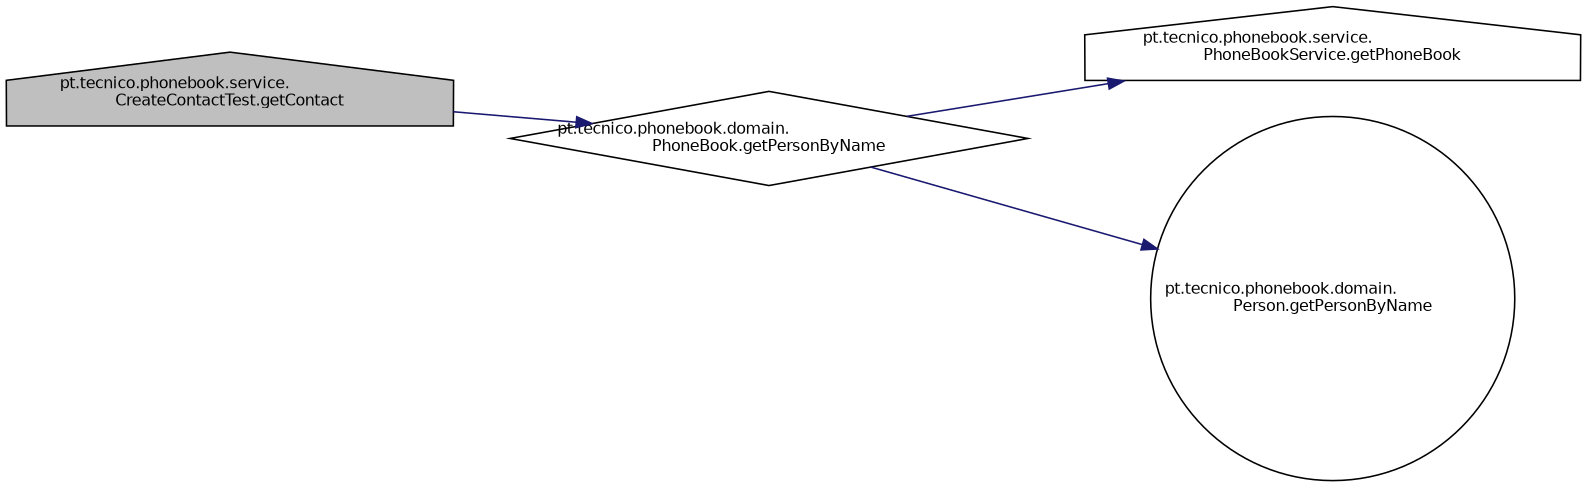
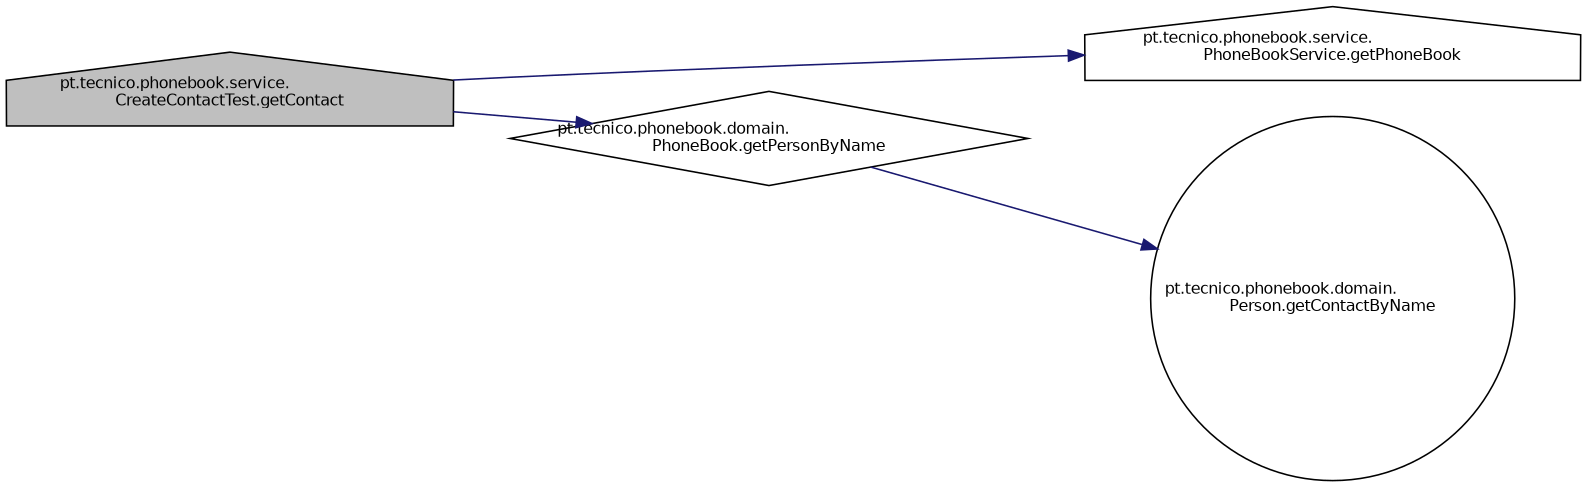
edge "pt.tecnico.phonebook.domain. PhoneBook.getPersonByName" -> "pt.tecnico.phonebook.service. PhoneBookService.getPhoneBook": now "pt.tecnico.phonebook.service. CreateContactTest.getContact" -> "pt.tecnico.phonebook.service. PhoneBookService.getPhoneBook"
node "pt.tecnico.phonebook.domain. Person.getPersonByName": label "pt.tecnico.phonebook.domain. Person.getPersonByName" -> "pt.tecnico.phonebook.domain. Person.getContactByName"
